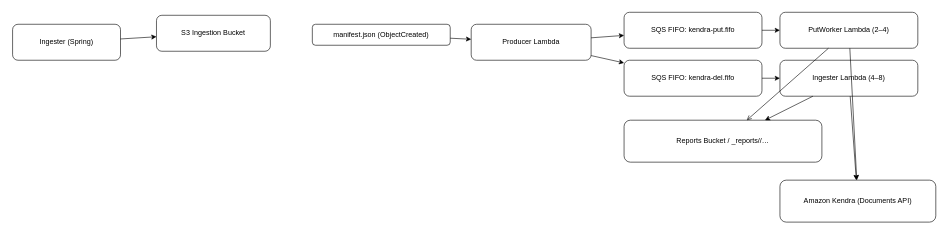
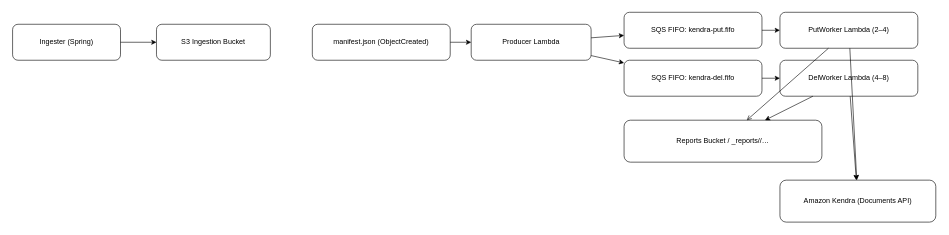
node "S3 Ingestion Bucket": moved (213, 33) -> (213, 42)
node "manifest.json (ObjectCreated)": size 138x21 -> 138x36
node "Ingester Lambda (4–8)": label "Ingester Lambda (4–8)" -> "DelWorker Lambda (4–8)"
